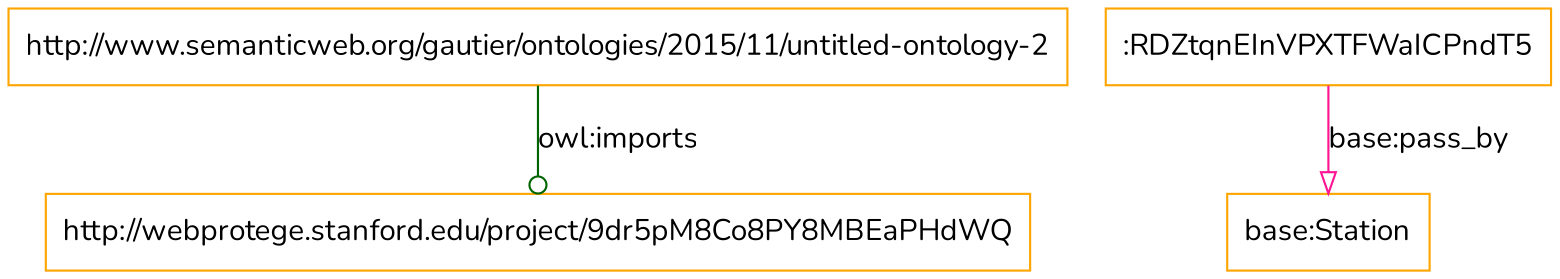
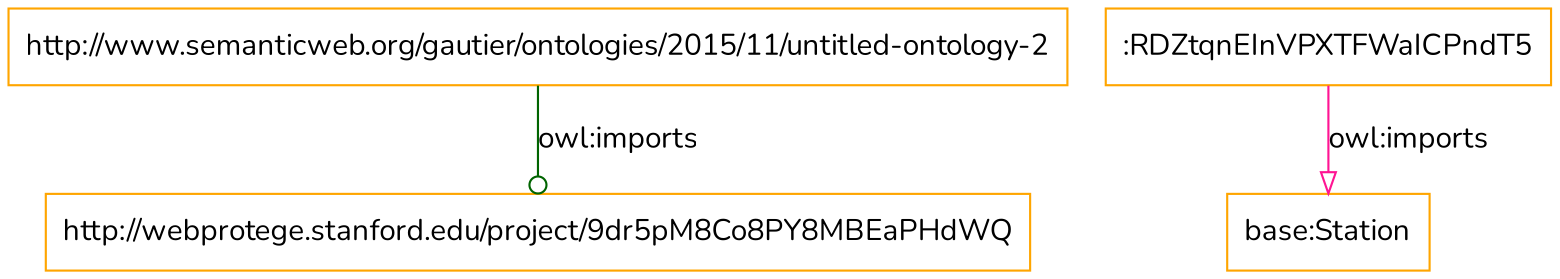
edge ":RDZtqnEInVPXTFWaICPndT5" -> "base:Station": label "base:pass_by" -> "owl:imports"
